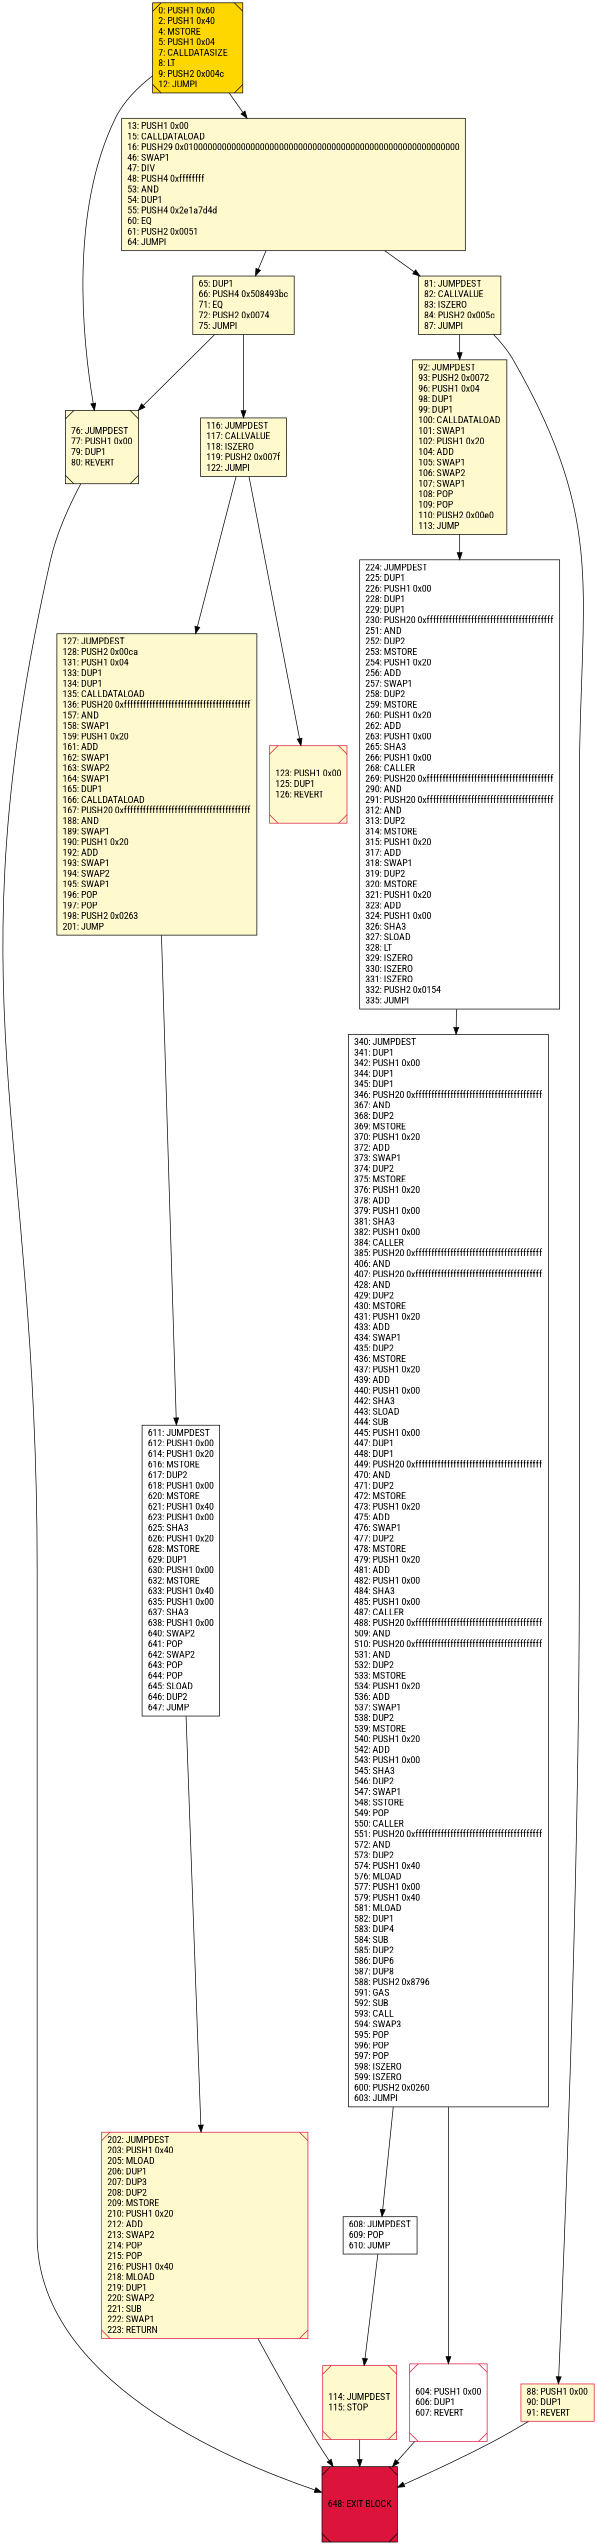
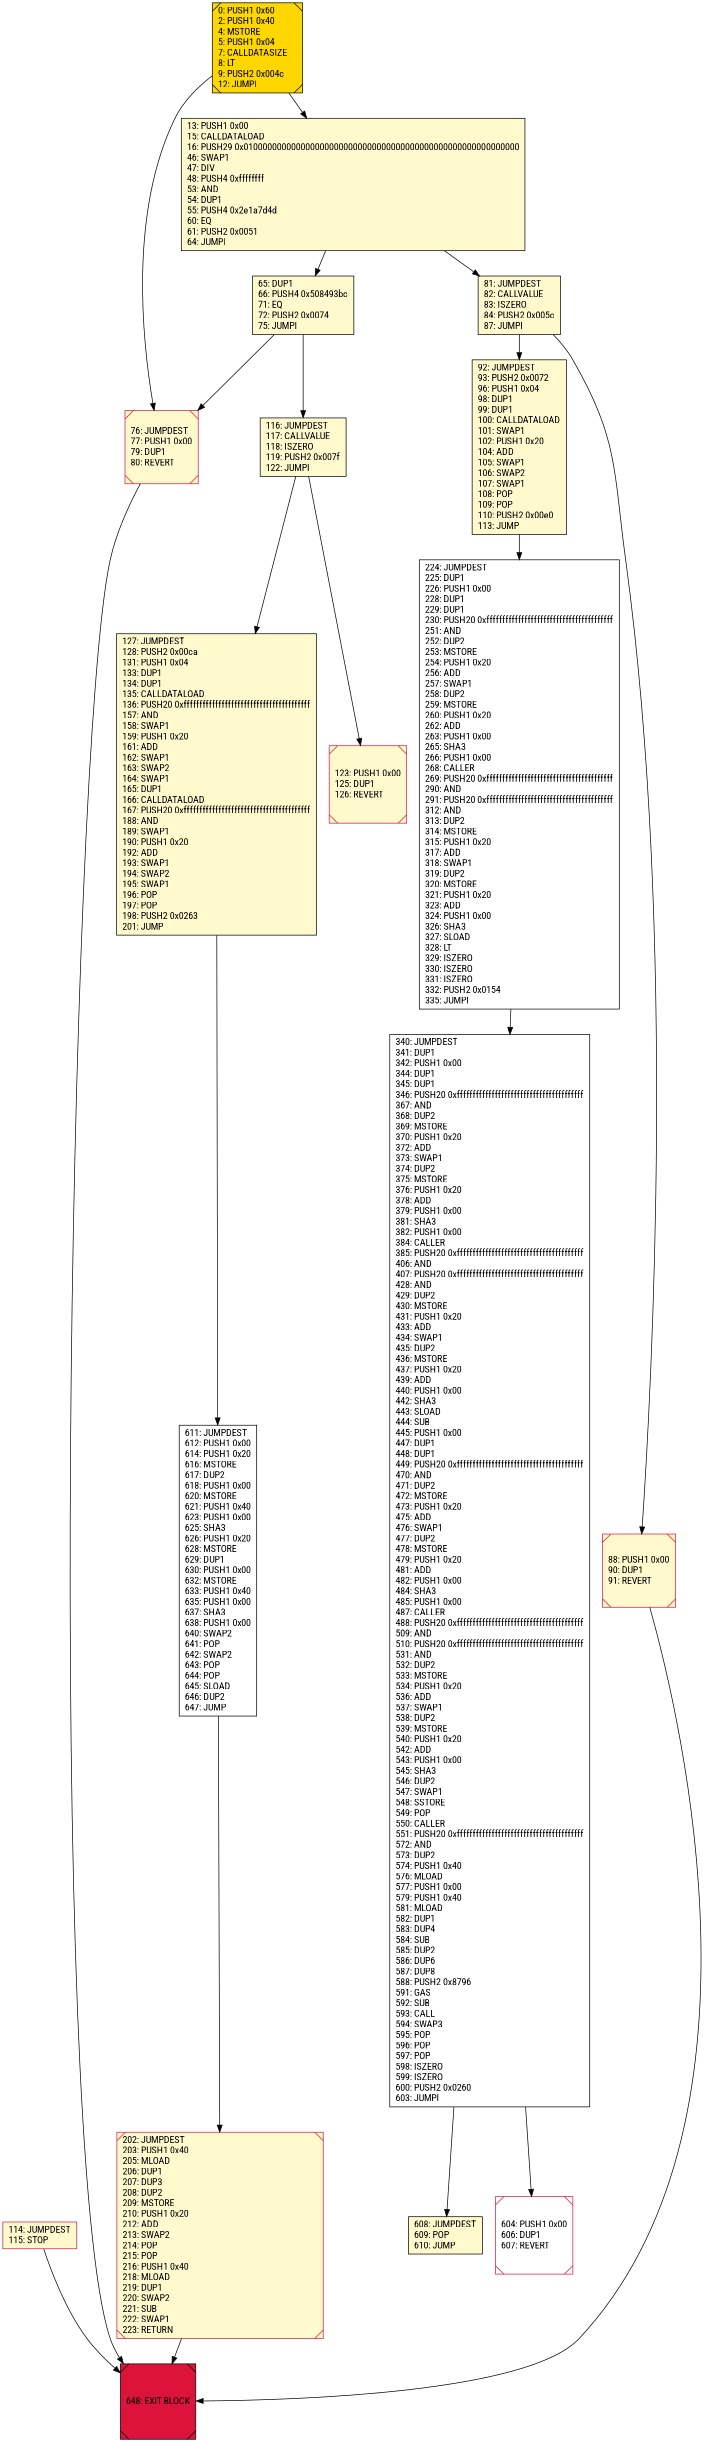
node "76: JUMPDEST 77: PUSH1 0x00 79: DUP1 80: REVERT": color black -> crimson
node "608: JUMPDEST 609: POP 610: JUMP": fillcolor white -> lemonchiffon
edge "608: JUMPDEST 609: POP 610: JUMP" -> "114: JUMPDEST 115: STOP": removed
node "114: JUMPDEST 115: STOP": shape Msquare -> box
node "88: PUSH1 0x00 90: DUP1 91: REVERT": shape box -> Msquare
edge "604: PUSH1 0x00 606: DUP1 607: REVERT" -> "648: EXIT BLOCK": removed
